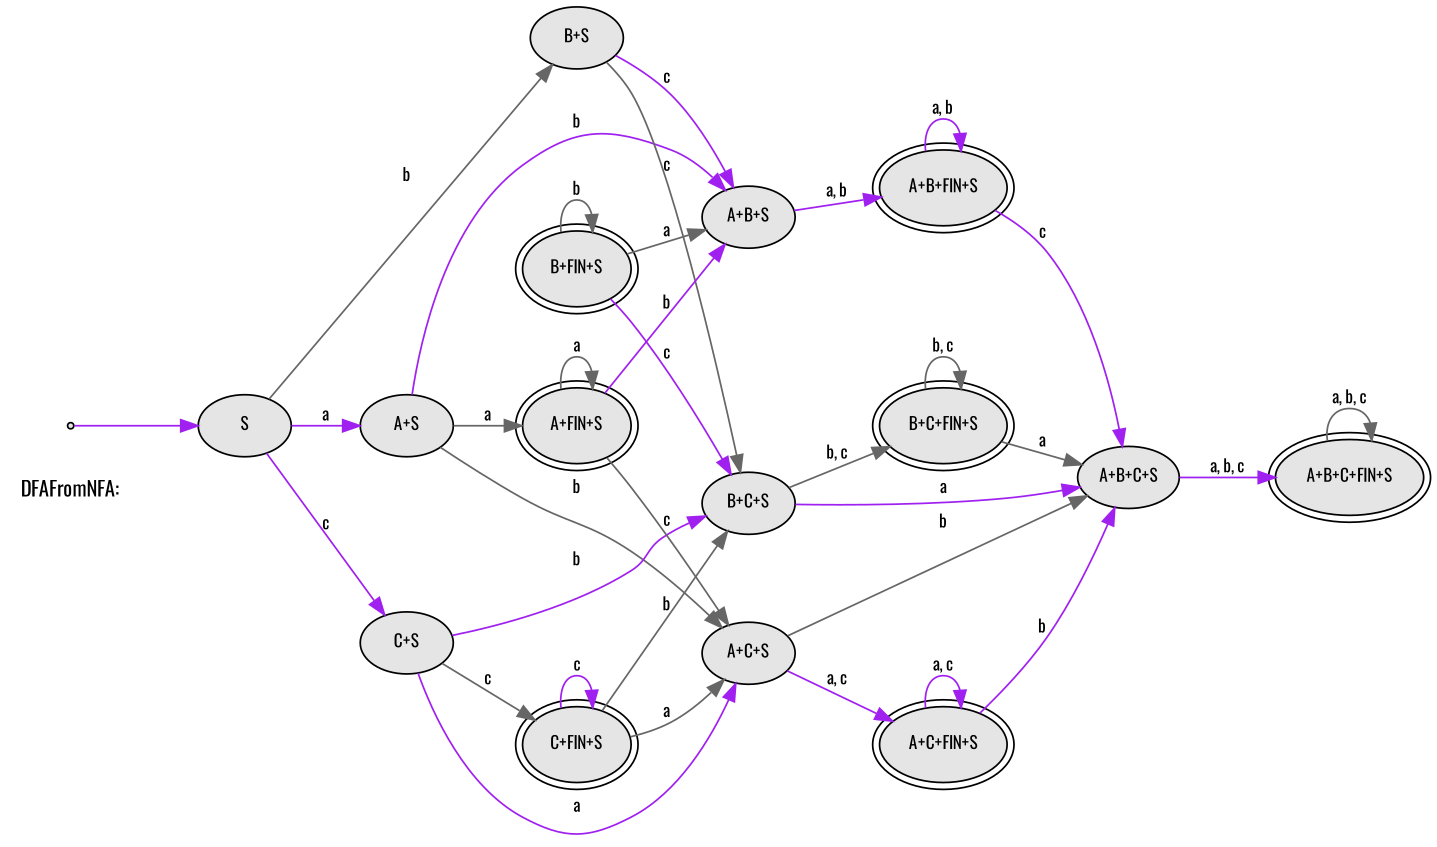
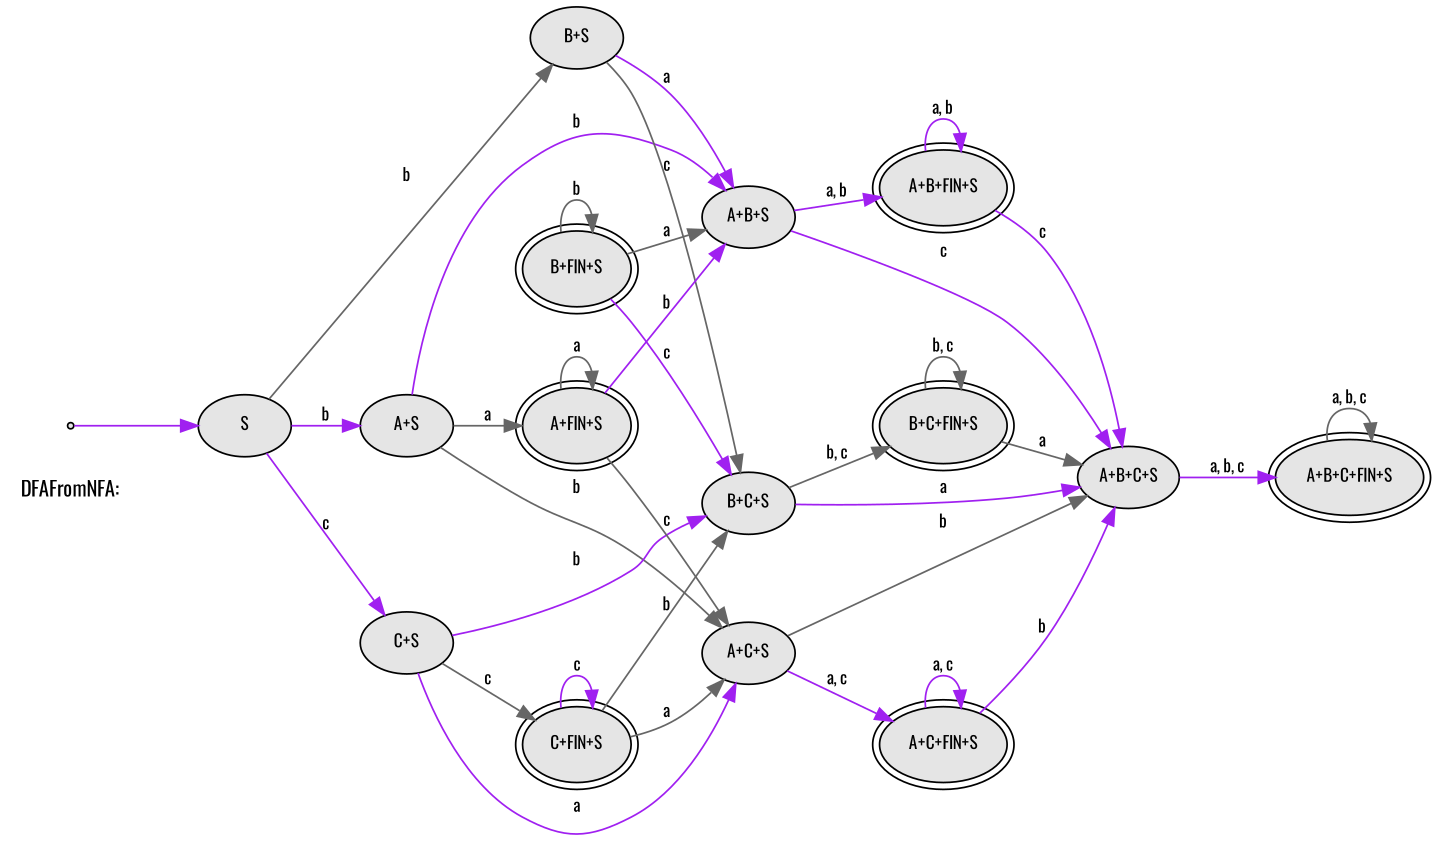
edge "B+S" -> "A+B+S": label "c" -> "a"
edge "A+B+S" -> "A+B+C+S": added, label "c"
edge "S" -> "A+S": label "a" -> "b"
